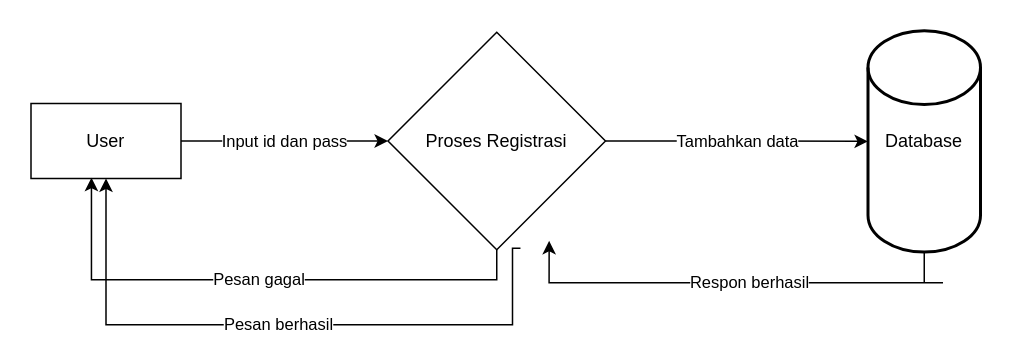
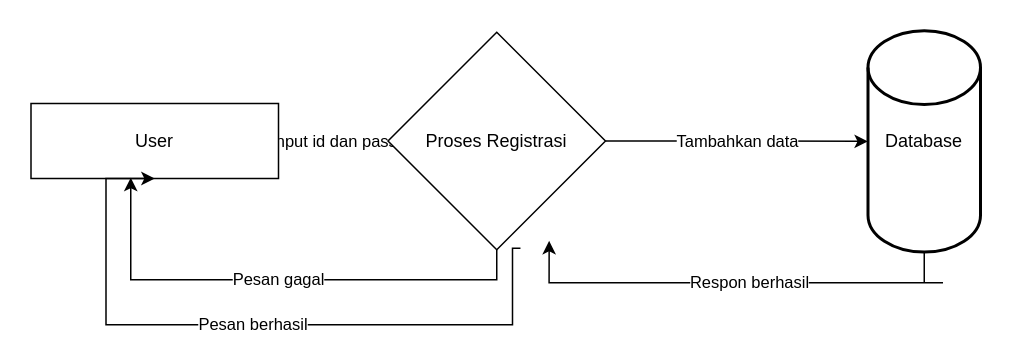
node "User": size 150x75 -> 248x75
